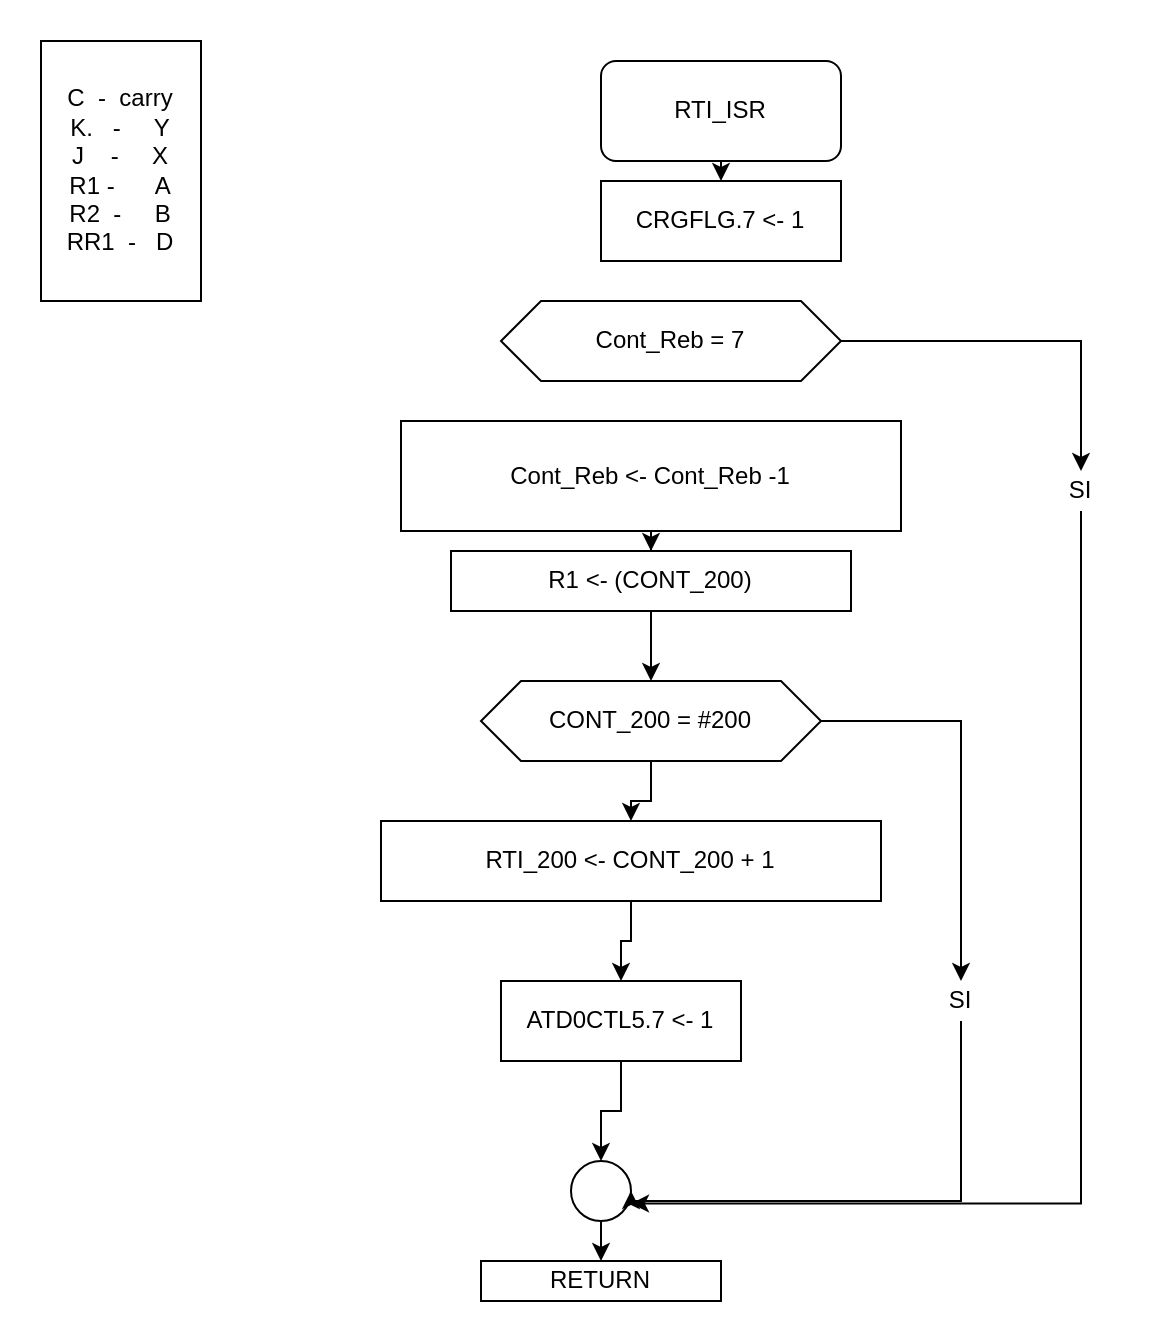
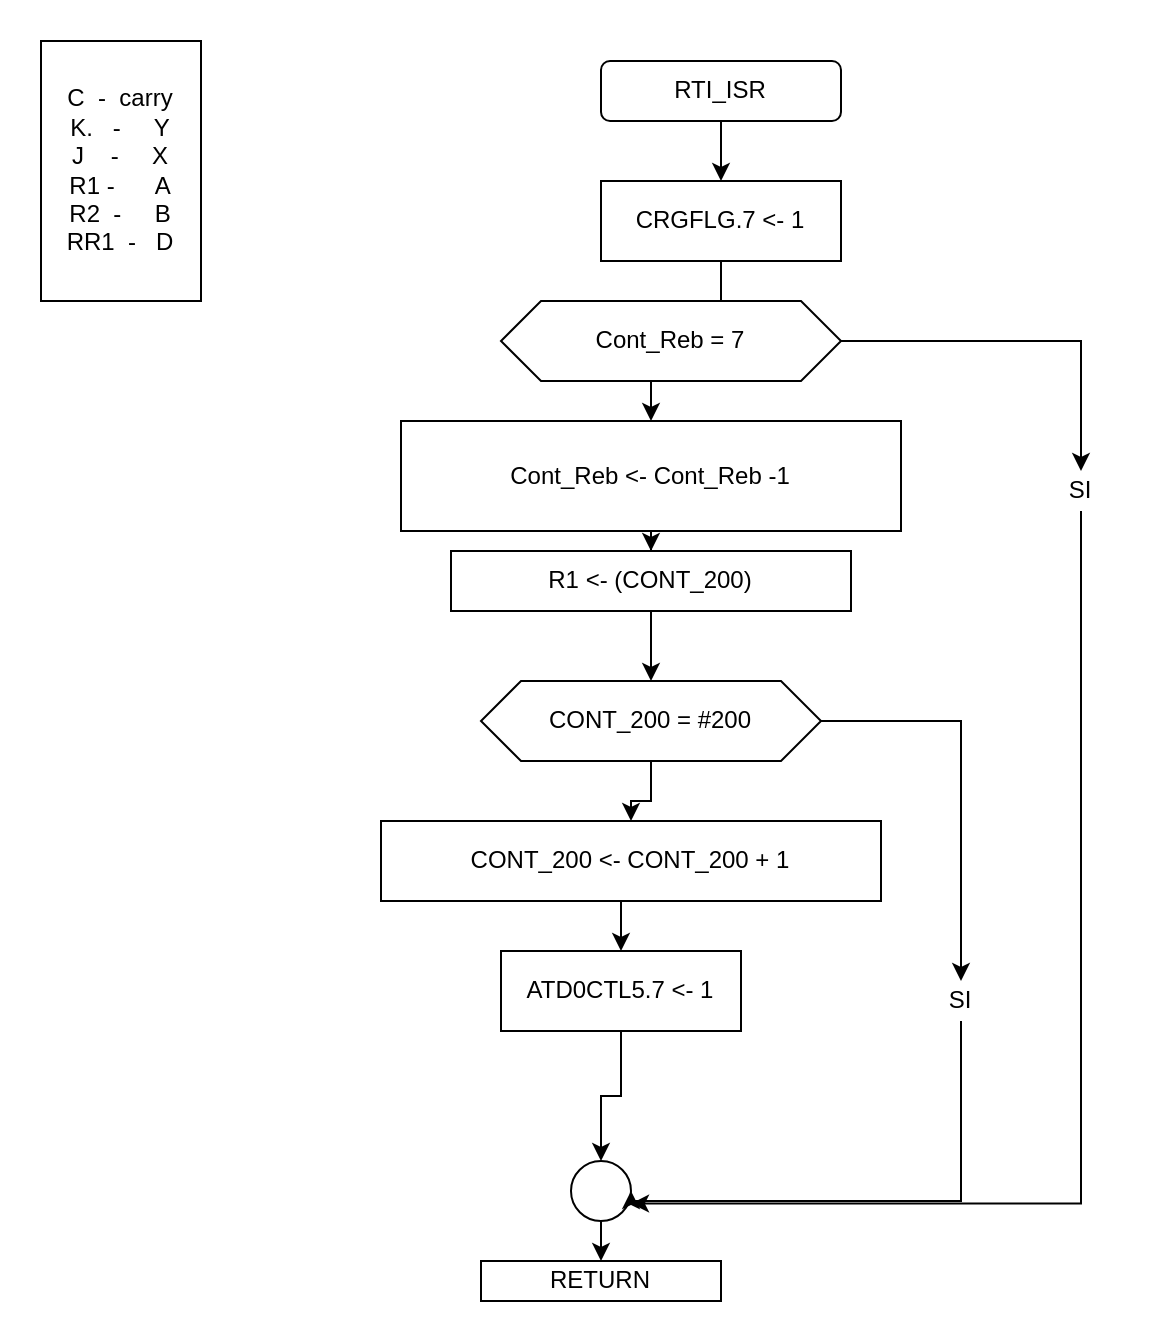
node "RTI_ISR": size 240x100 -> 240x60
edge "CRGFLG.7 <- 1" -> "Cont_Reb <- Cont_Reb -1": added
node "RTI_200 <- CONT_200 + 1": label "RTI_200 <- CONT_200 + 1" -> "CONT_200 <- CONT_200 + 1"
node "ATD0CTL5.7 <- 1": moved (621, 1021) -> (621, 991)
